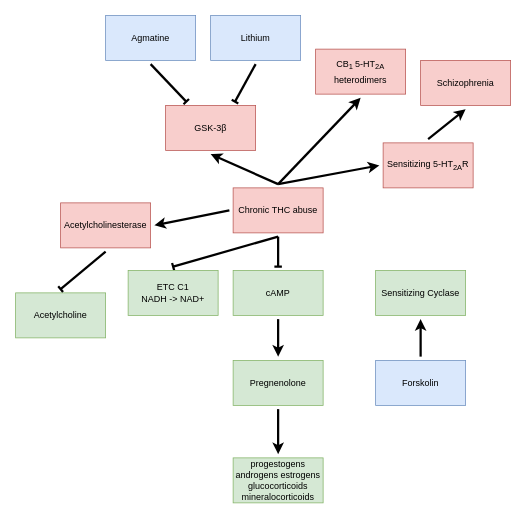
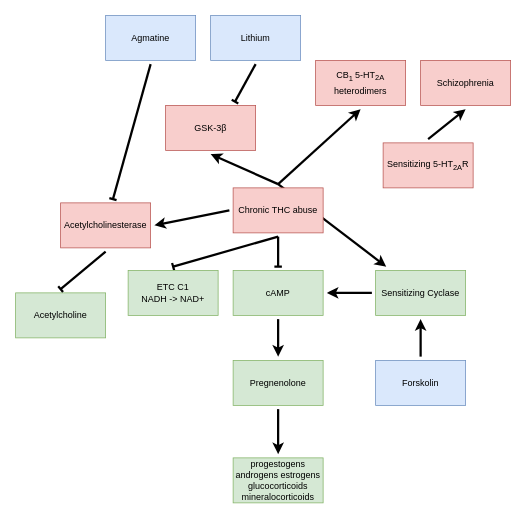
node "CB1 5-HT2A heterodimers": moved (360, 72) -> (360, 83)
edge "Agmatine" -> "GSK-3β": now "Agmatine" -> "Acetylcholinesterase"
edge "Chronic THC abuse" -> "Sensitizing 5-HT2AR": now "Chronic THC abuse" -> "Sensitizing Cyclase"
edge "Sensitizing Cyclase" -> "cAMP": added
